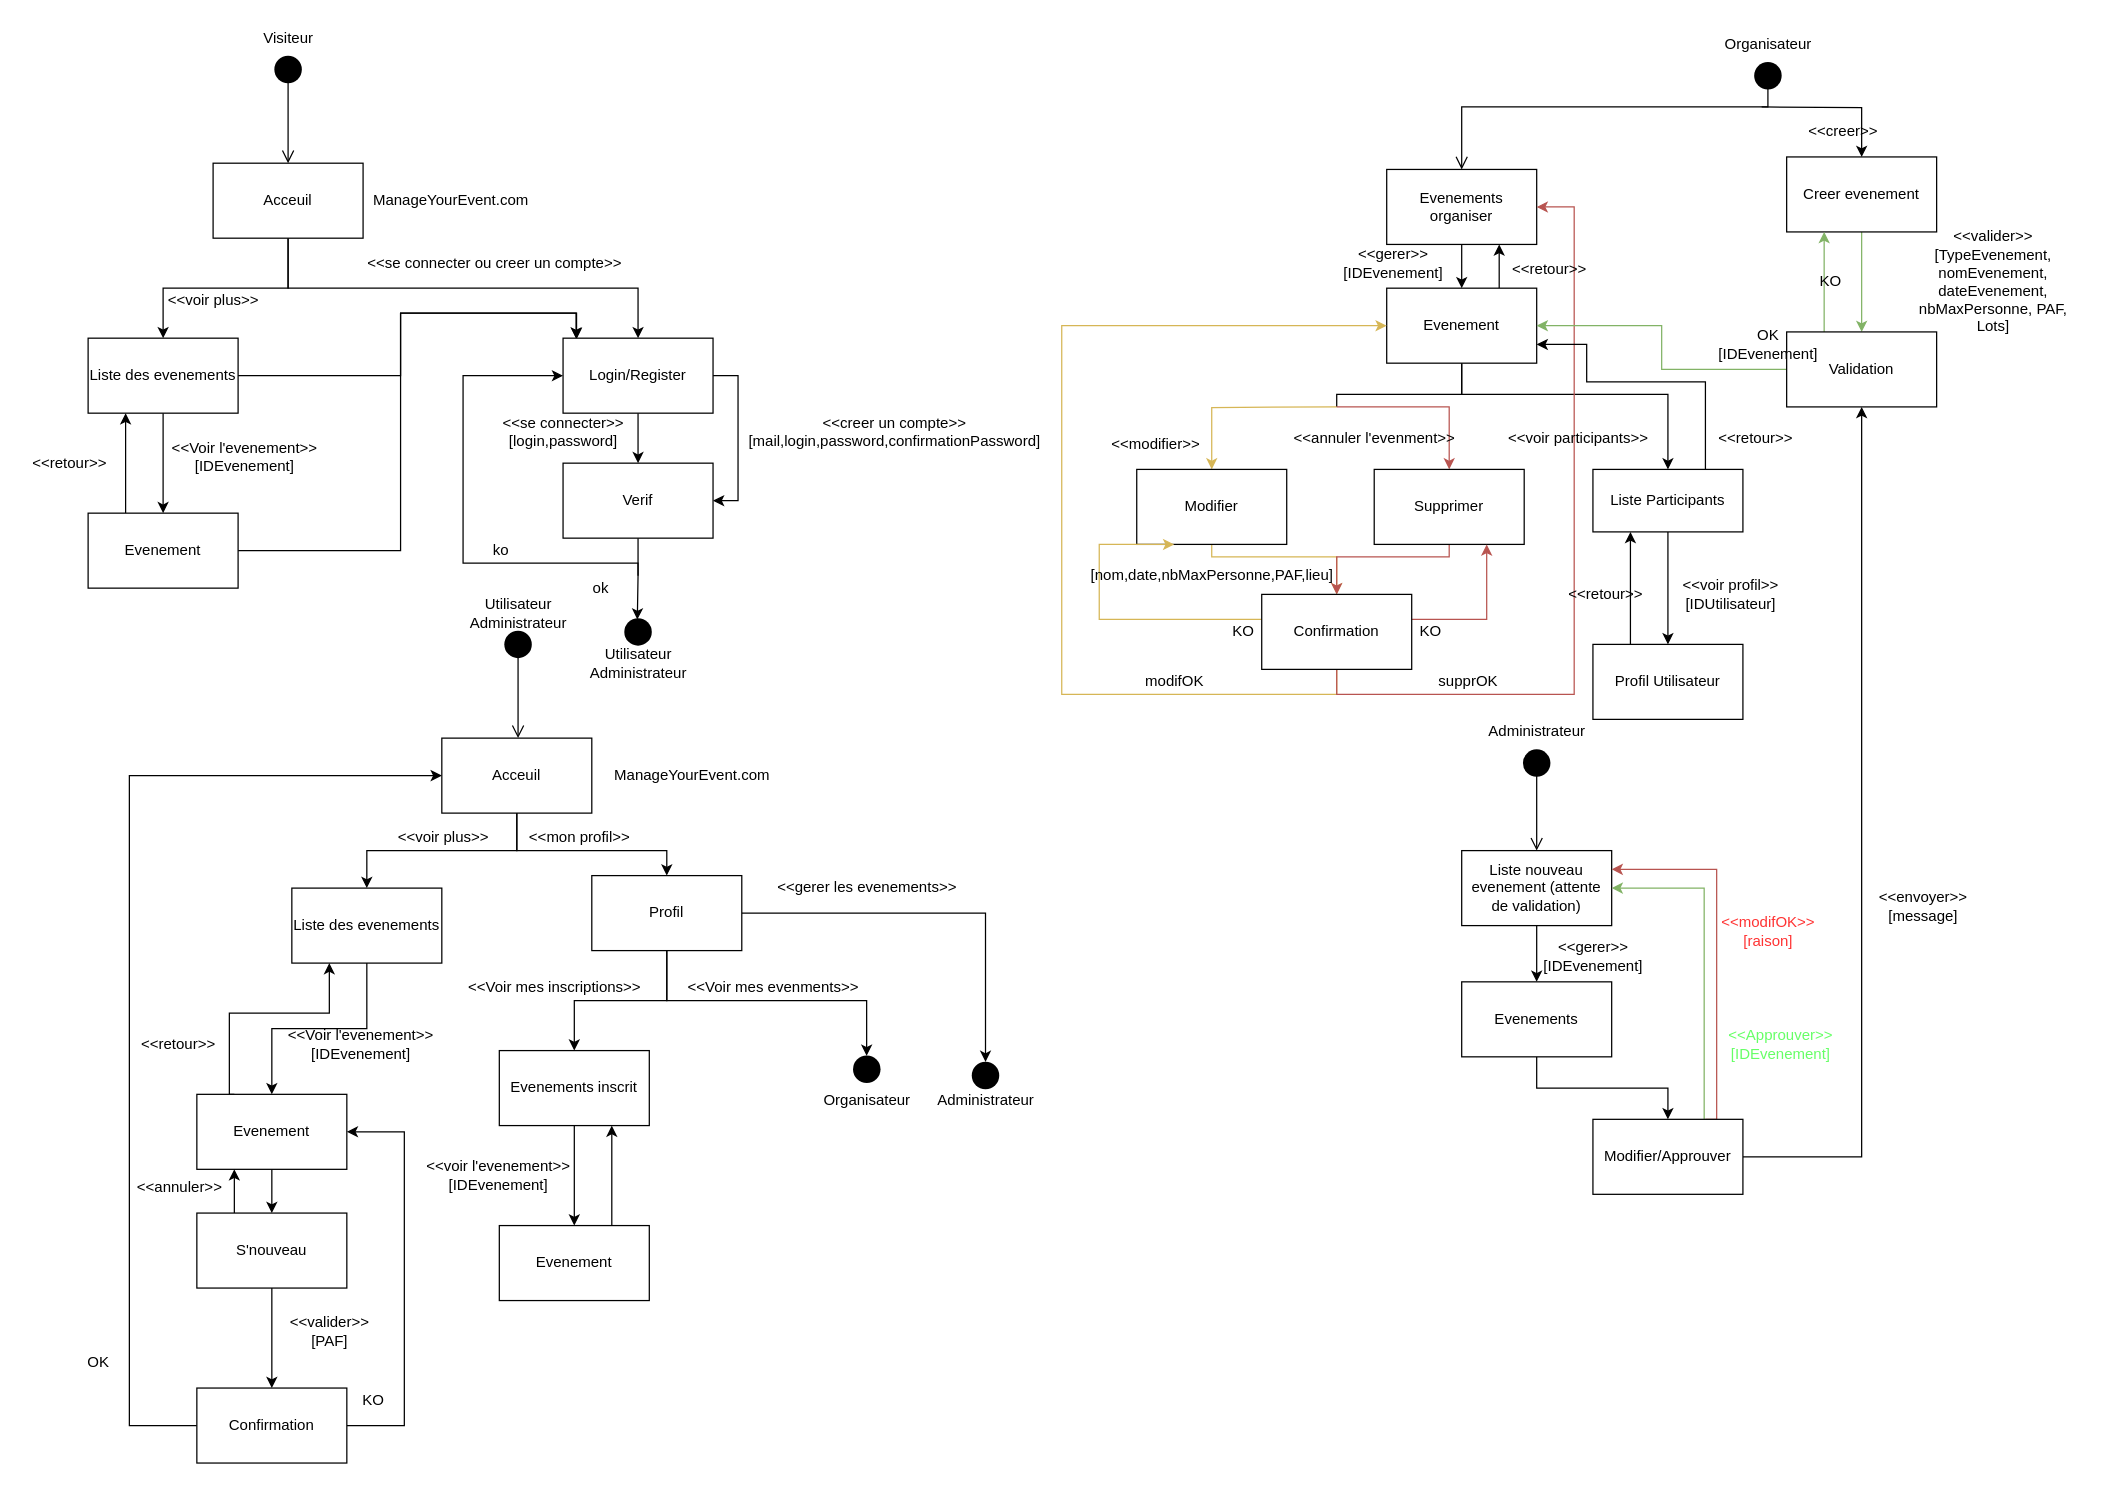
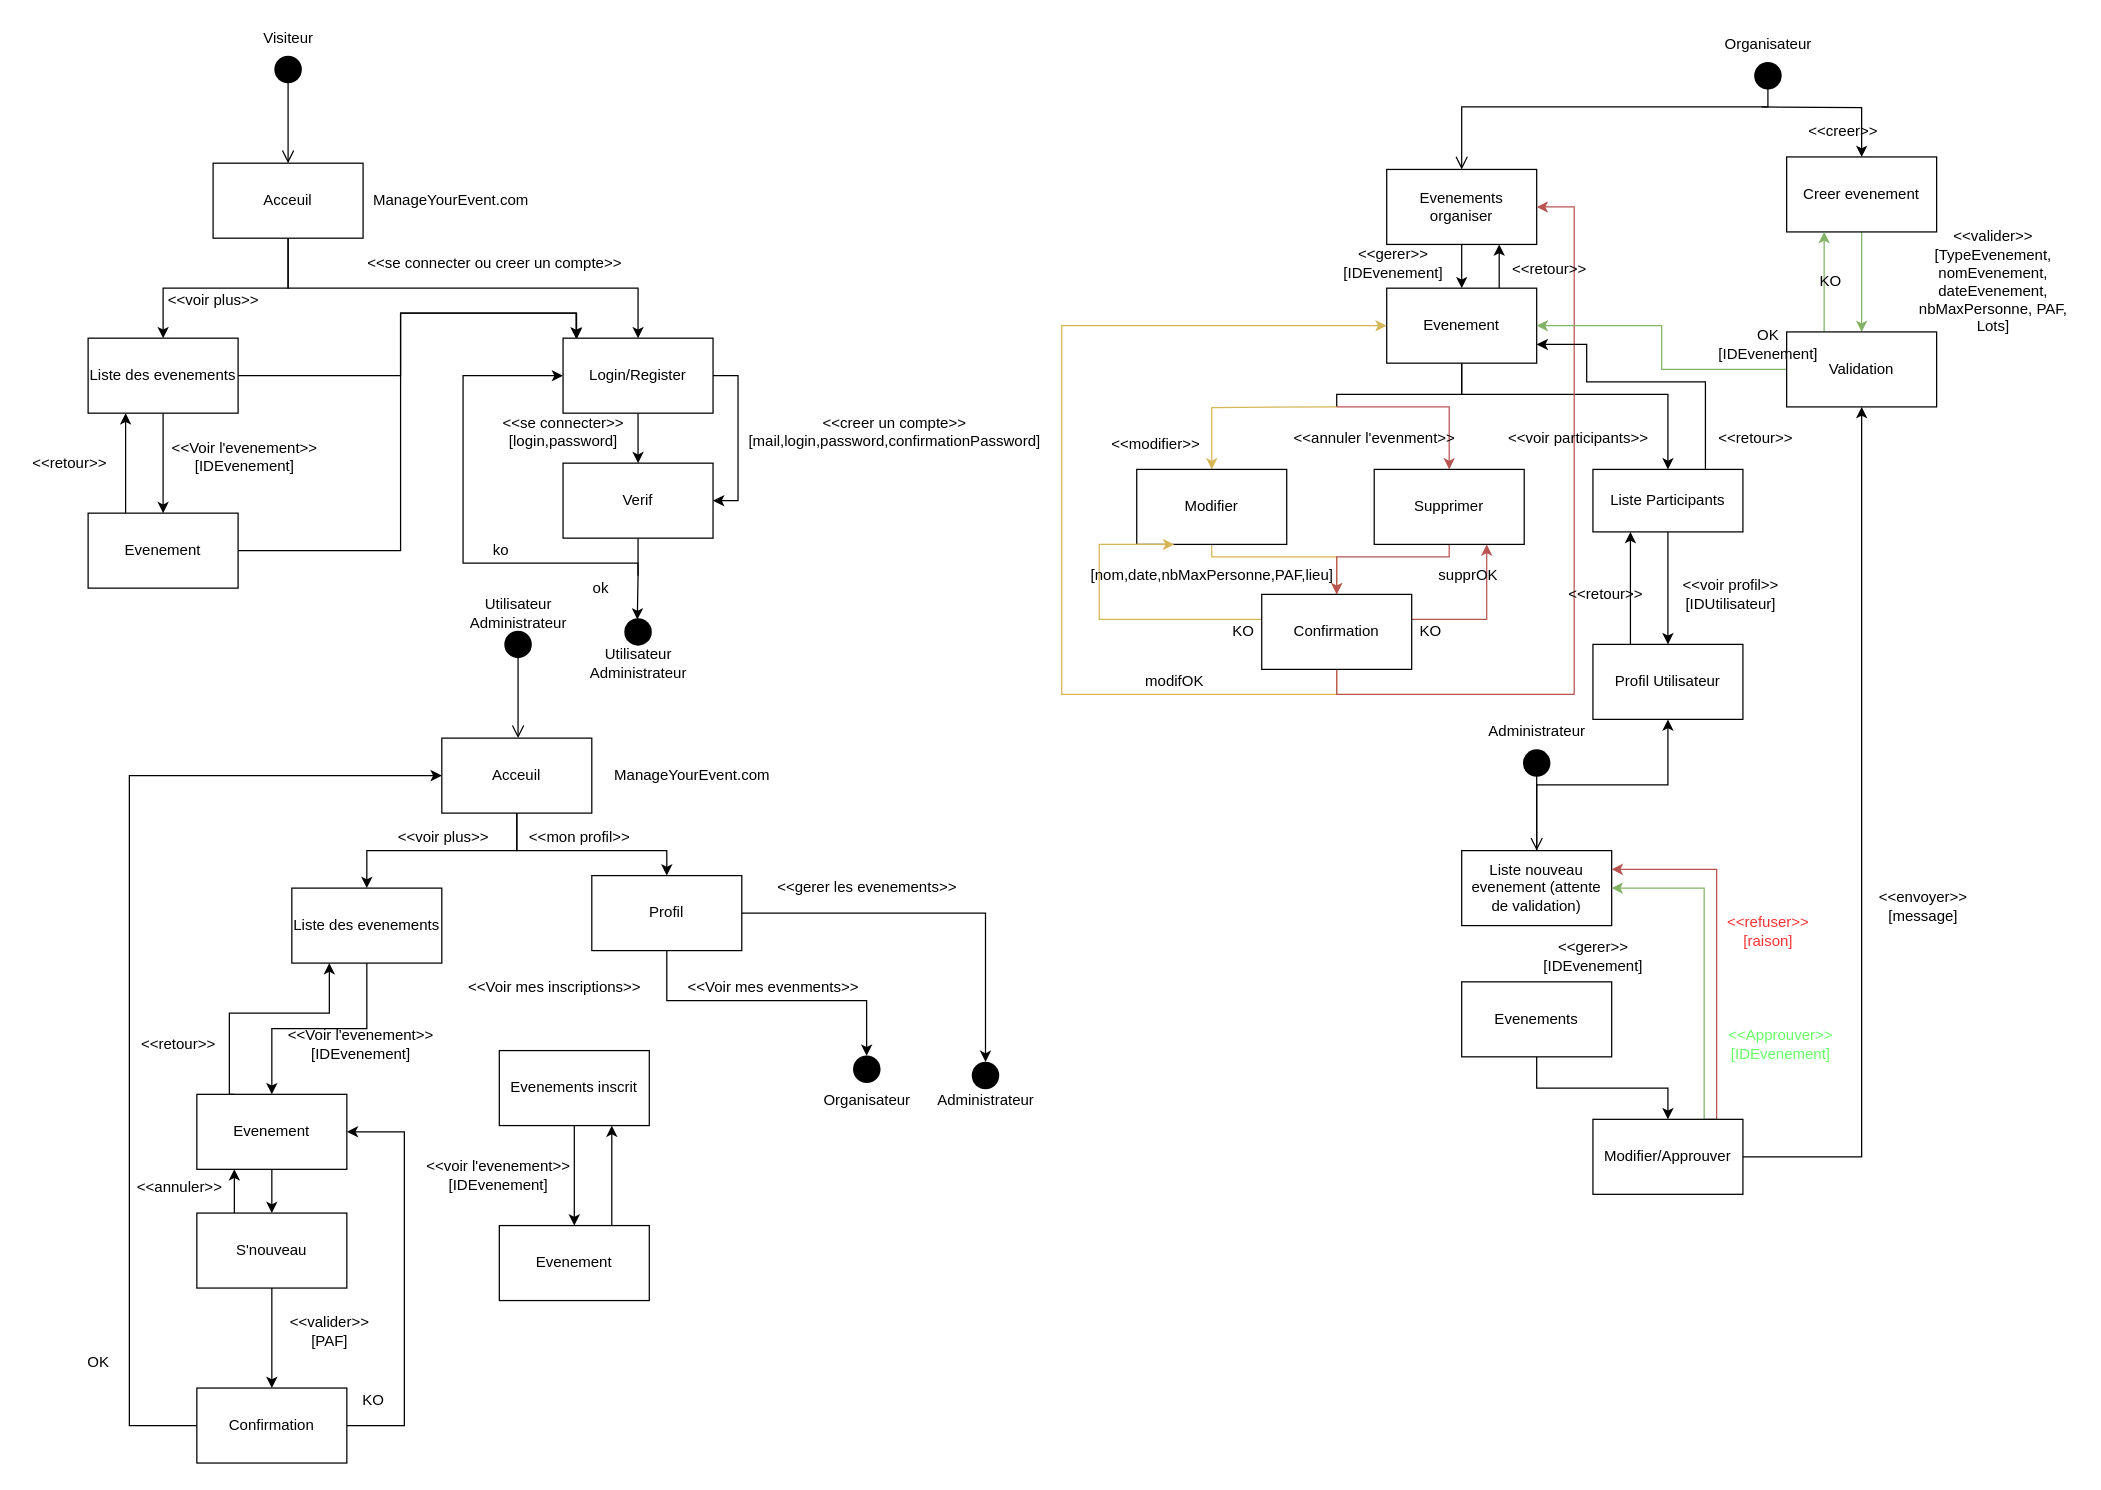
node "supprOK": moved (1468, 682) -> (1468, 576)
node "<<modifOK>> [raison]": label "<<modifOK>> [raison]" -> "<<refuser>> [raison]"
edge "Liste nouveau evenement (attente de validation)" -> "Evenements": now "Liste nouveau evenement (attente de validation)" -> "Profil Utilisateur"
edge "Profil" -> "Evenements inscrit": removed
